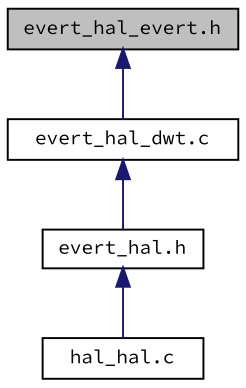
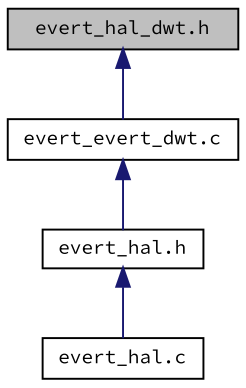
node "evert_hal_evert.h": label "evert_hal_evert.h" -> "evert_hal_dwt.h"
node "evert_hal_dwt.c": label "evert_hal_dwt.c" -> "evert_evert_dwt.c"
node "hal_hal.c": label "hal_hal.c" -> "evert_hal.c"
